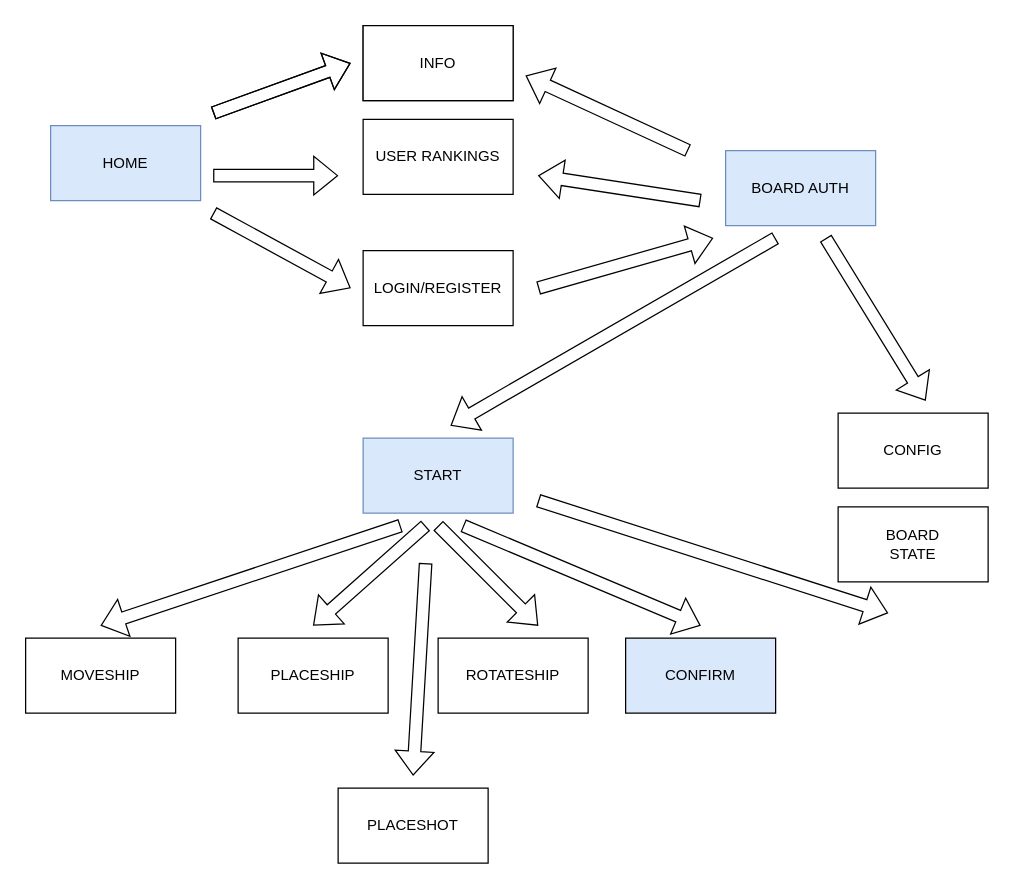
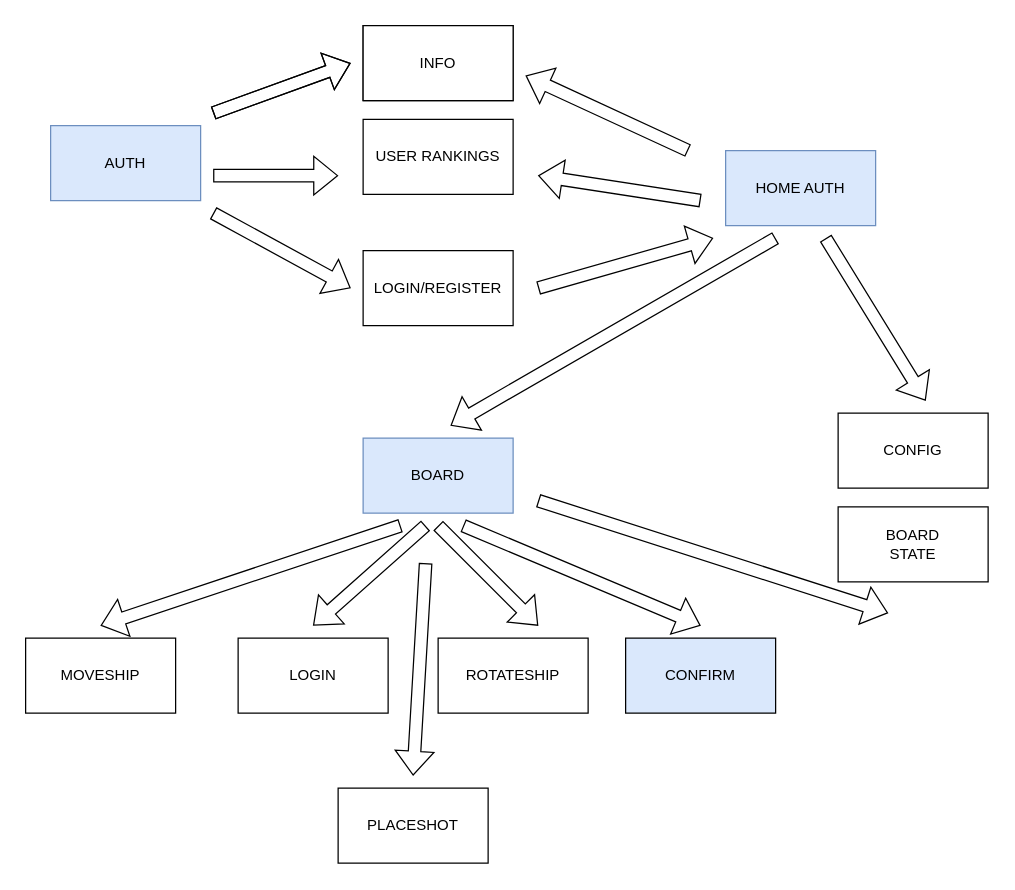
node "HOME": label "HOME" -> "AUTH"
node "BOARD AUTH": label "BOARD AUTH" -> "HOME AUTH"
node "START": label "START" -> "BOARD"
node "PLACESHIP": label "PLACESHIP" -> "LOGIN"
